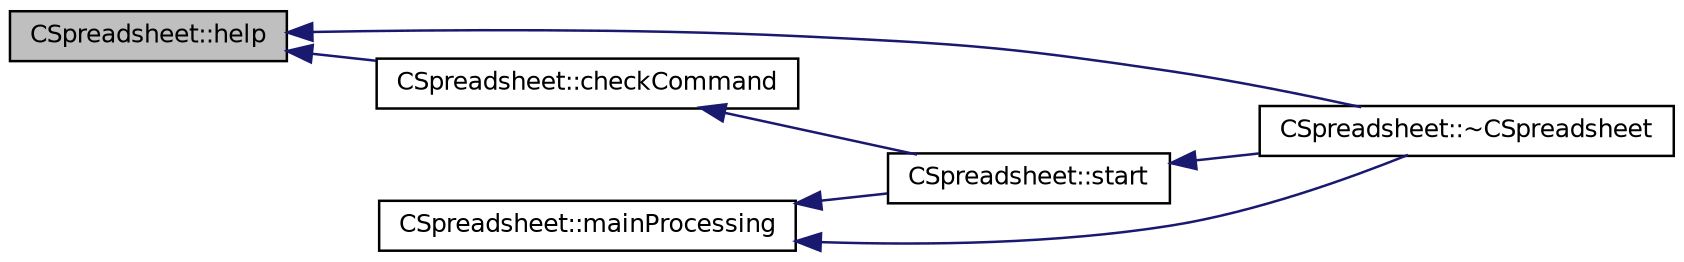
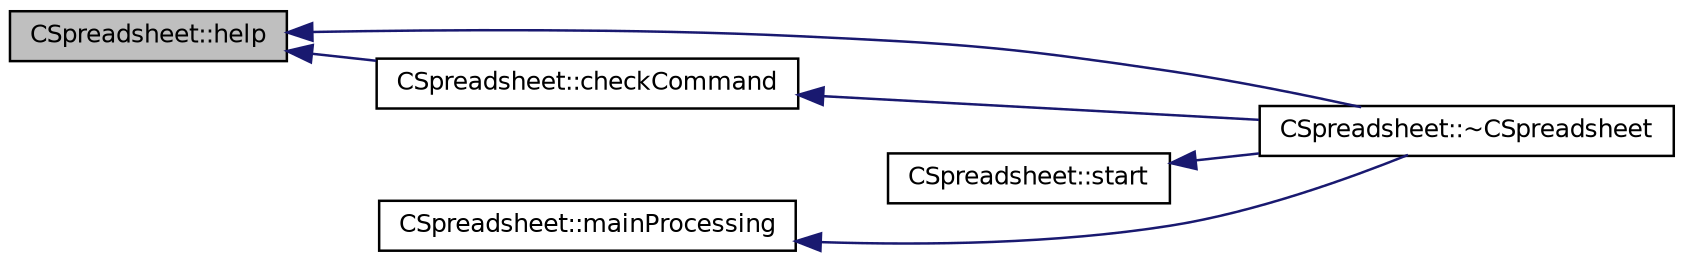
edge "CSpreadsheet::start" -> "CSpreadsheet::checkCommand": now "CSpreadsheet::~CSpreadsheet" -> "CSpreadsheet::checkCommand"
edge "CSpreadsheet::start" -> "CSpreadsheet::mainProcessing": removed
